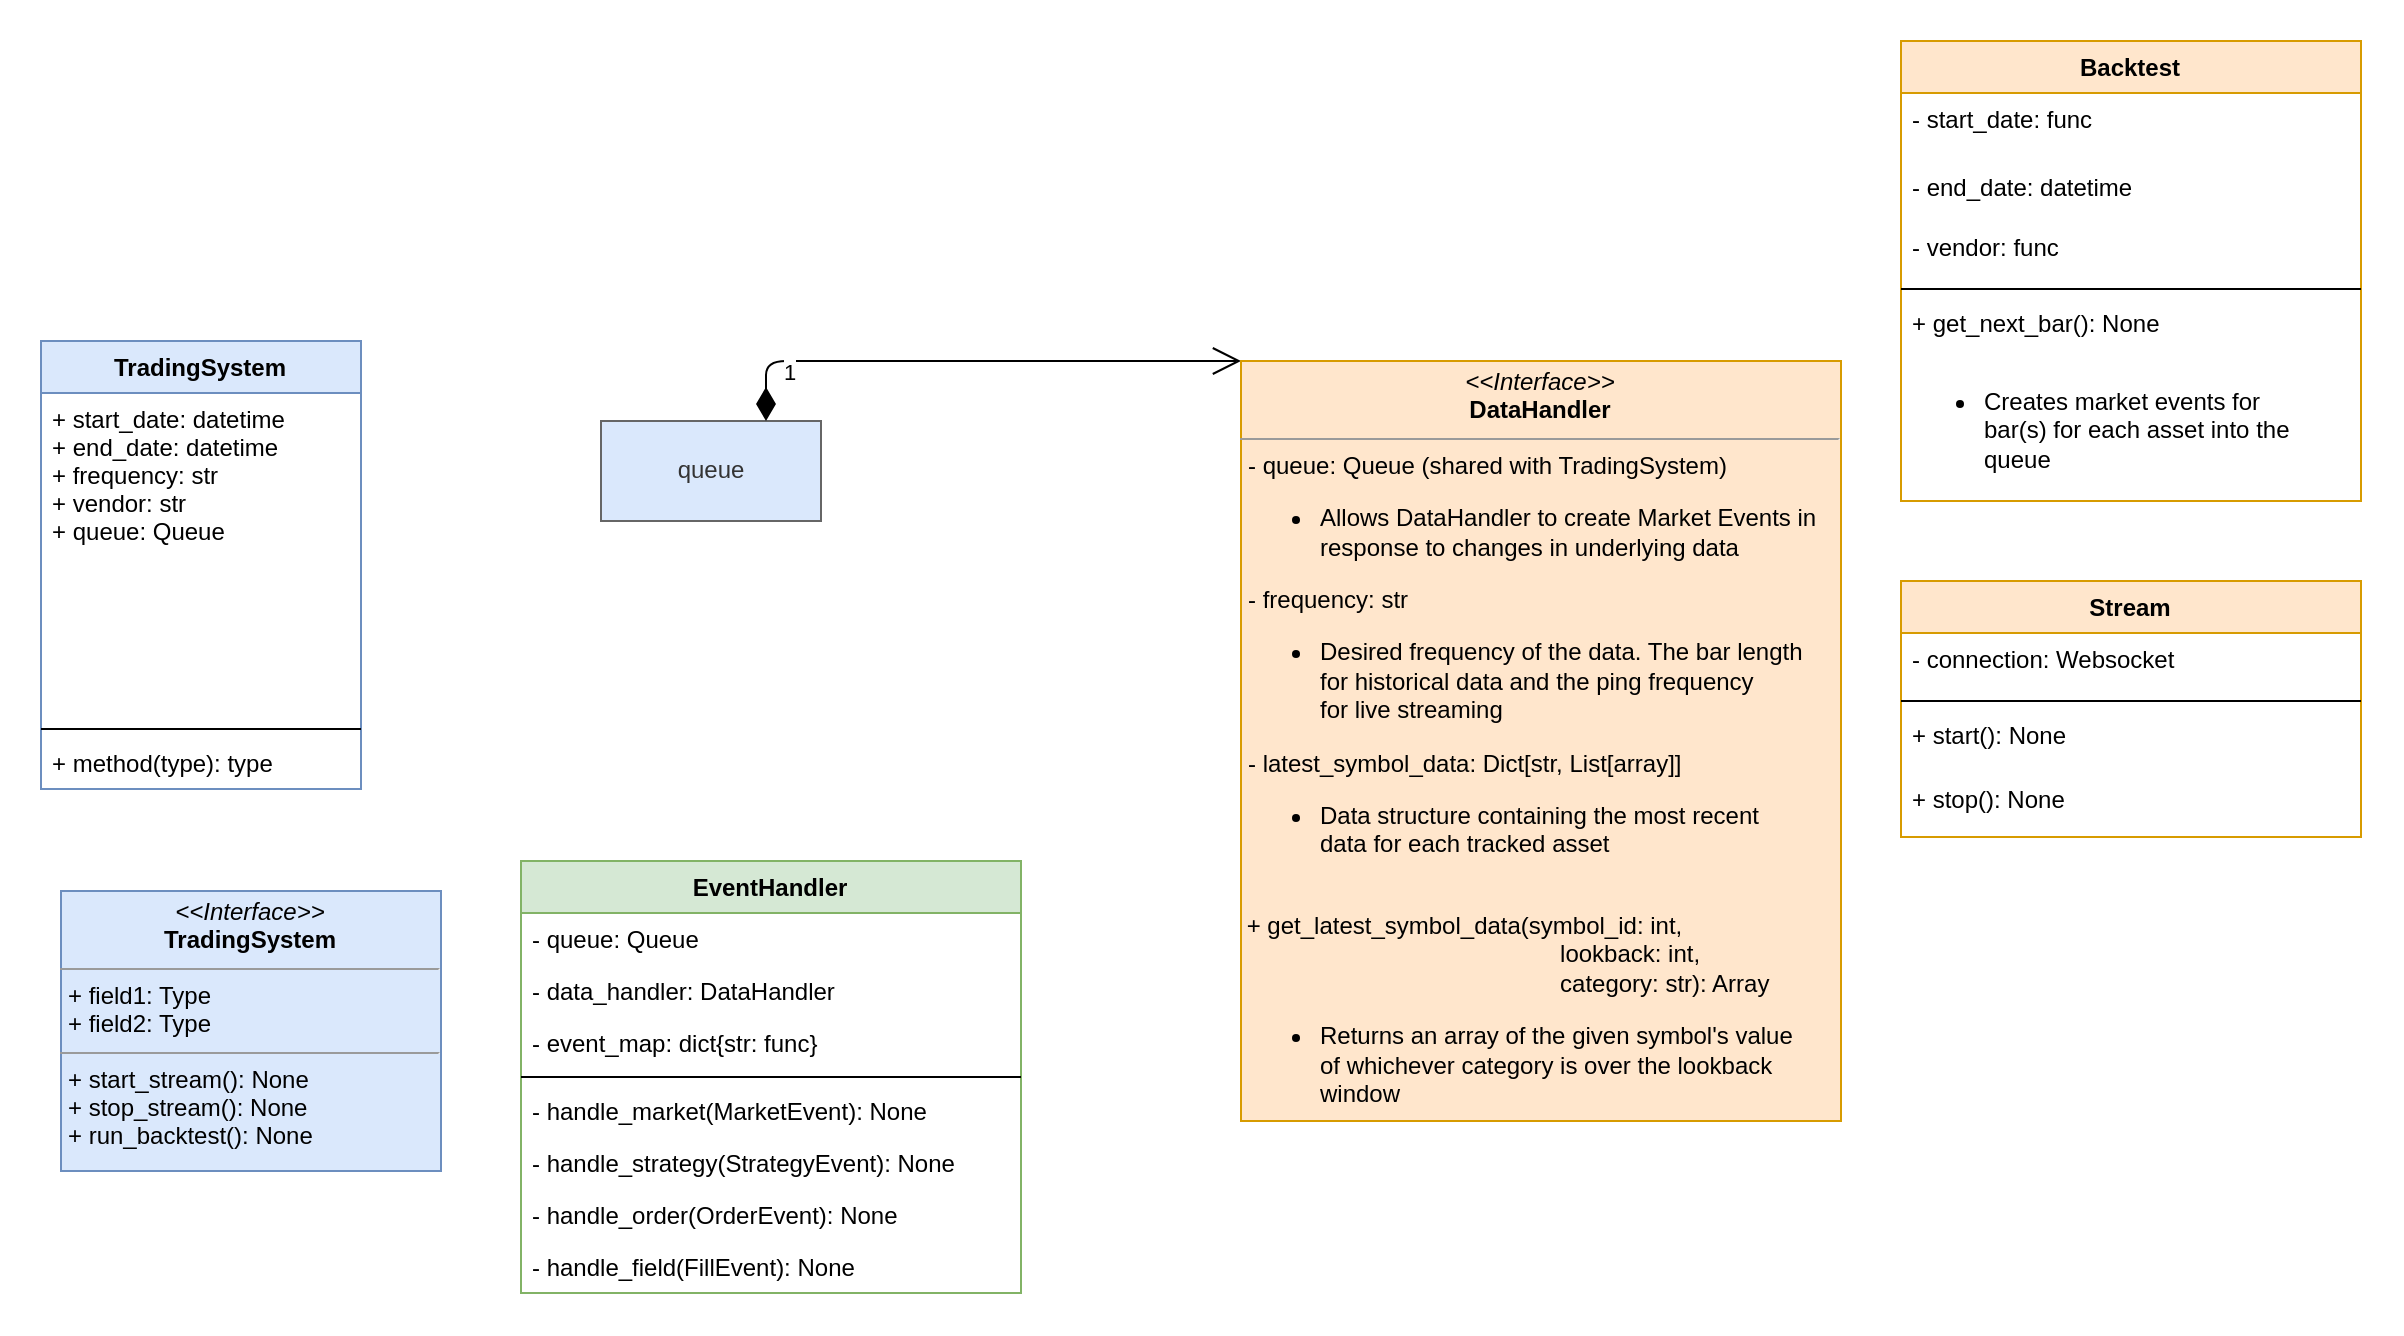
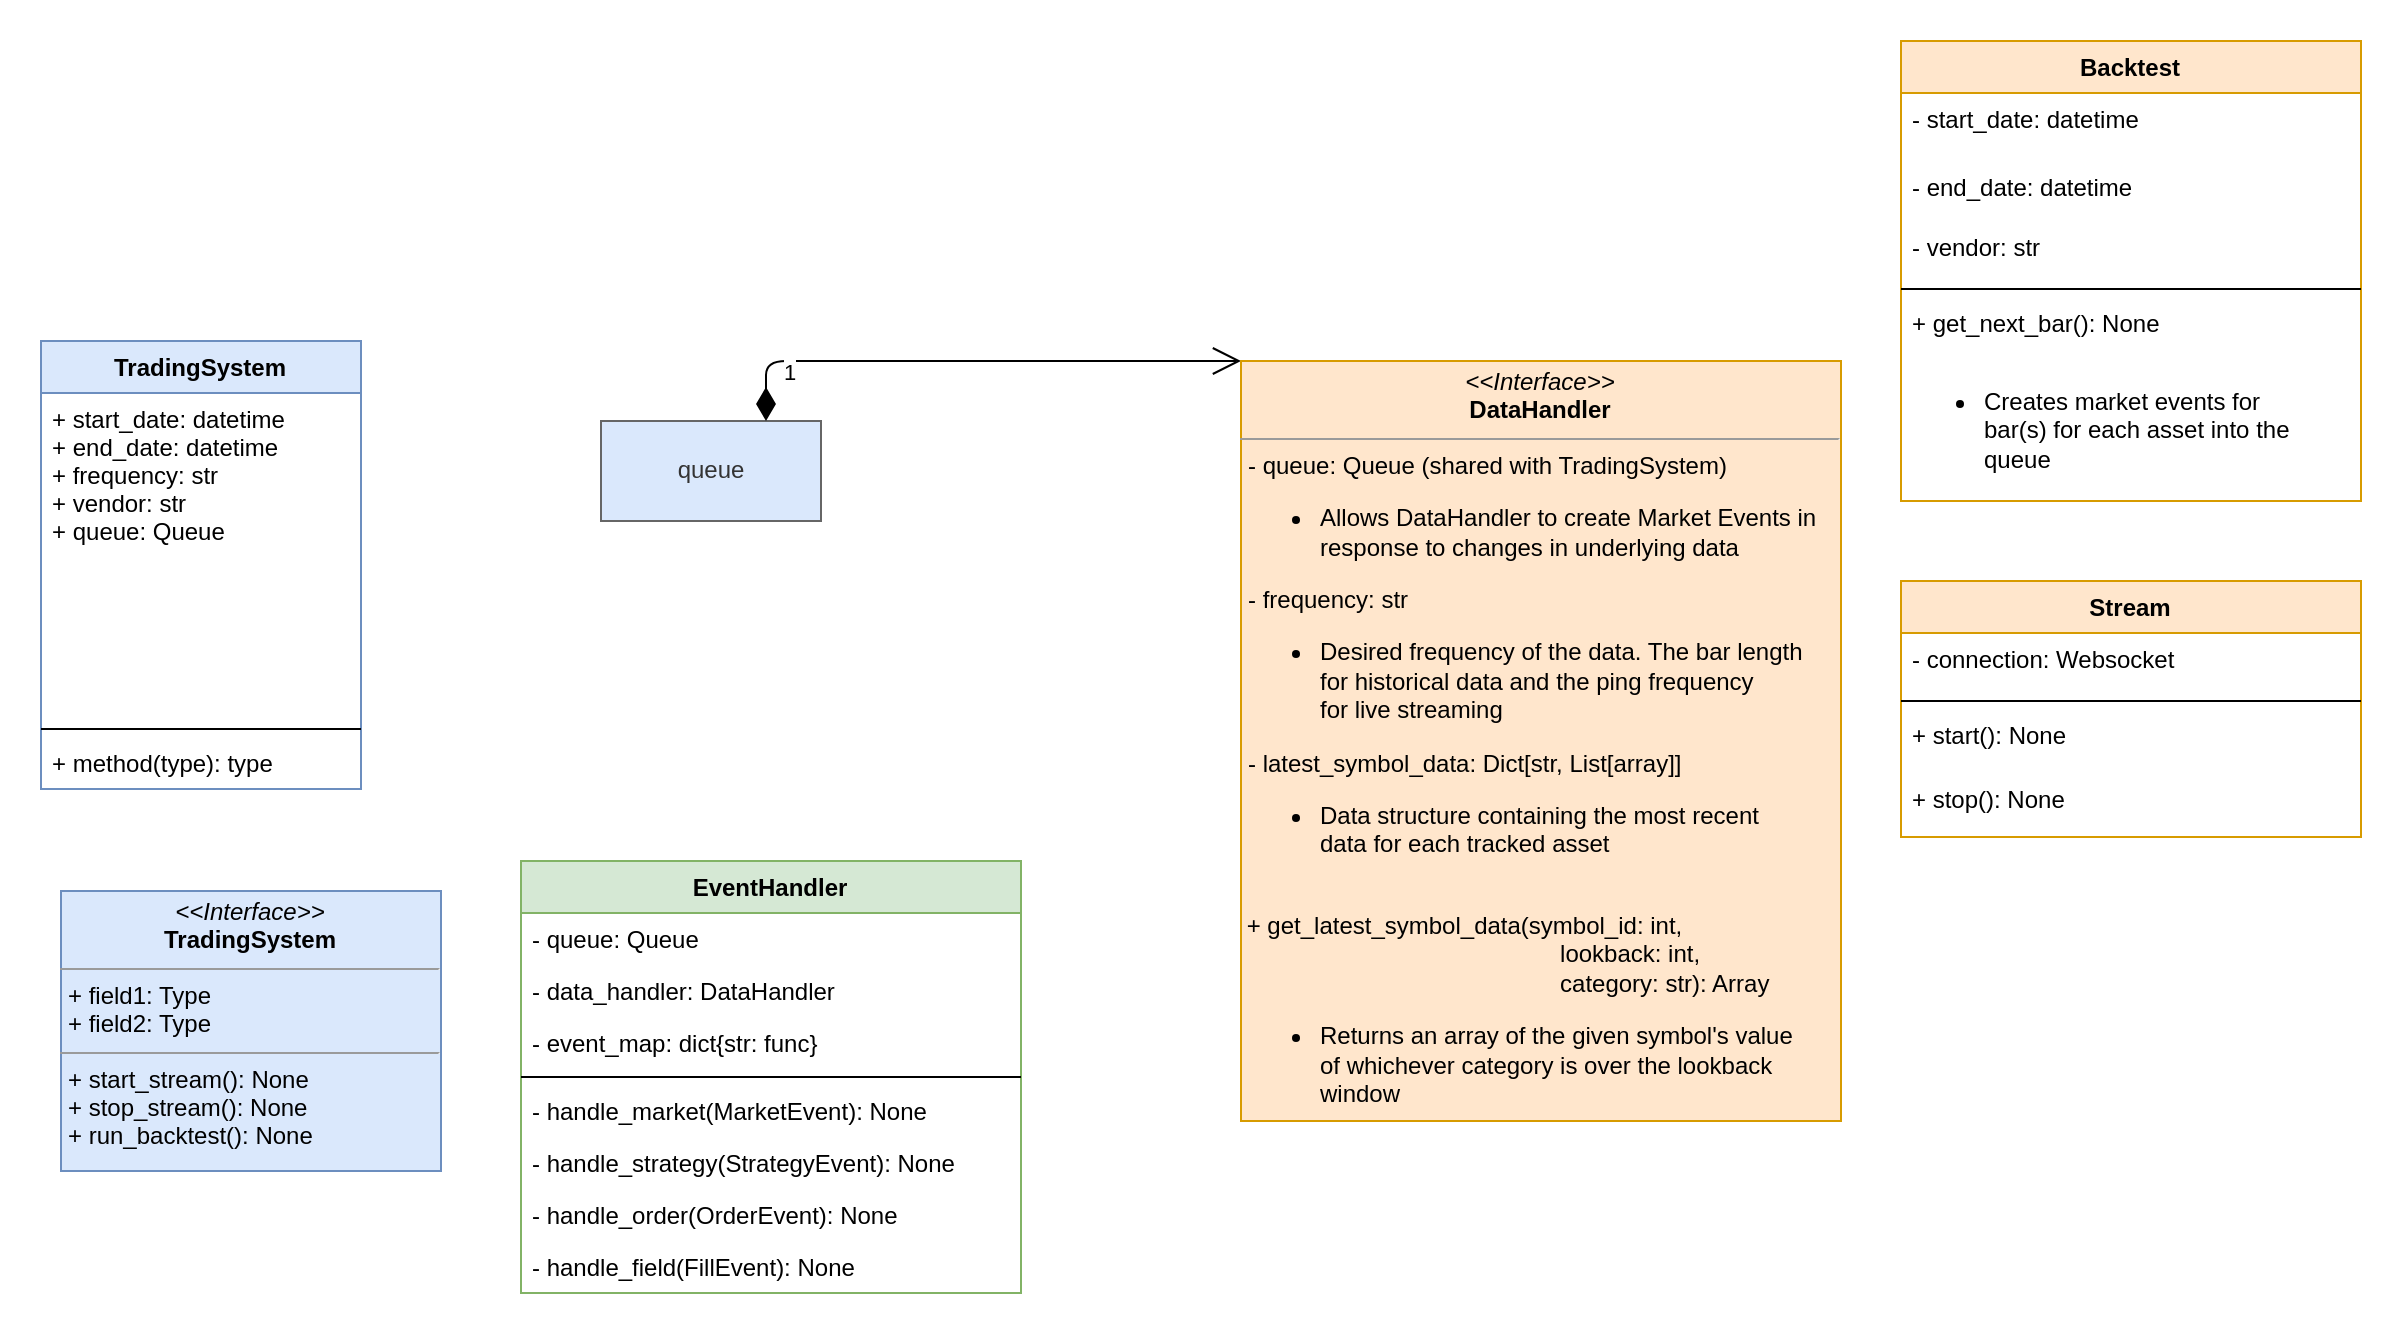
node "- start_date: func": label "- start_date: func" -> "- start_date: datetime"
node "- vendor: func": label "- vendor: func" -> "- vendor: str"
